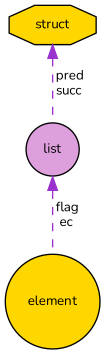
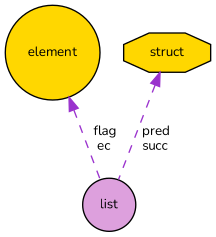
edge "element" -> "list": reversed
